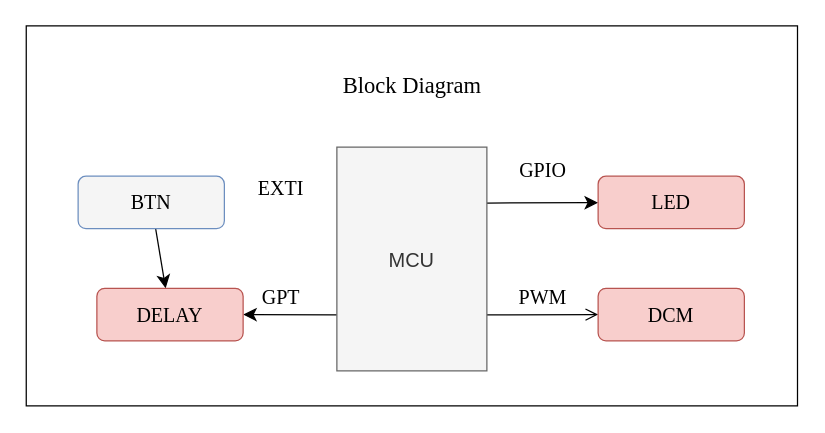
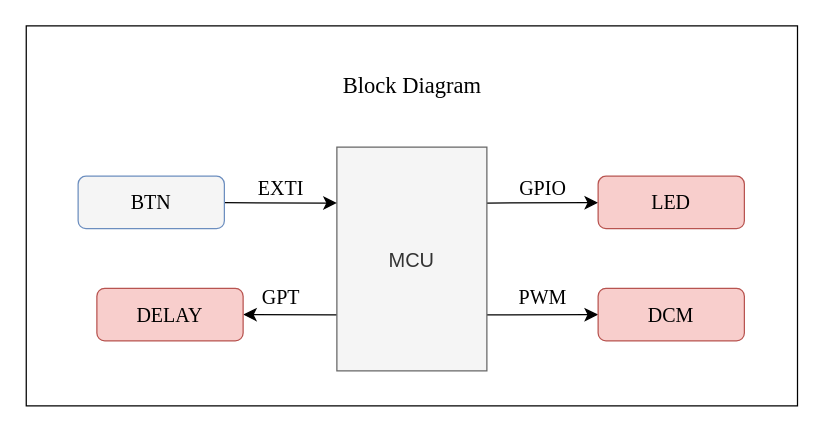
node "GPIO": moved (543, 169) -> (543, 188)
edge "BTN" -> "DELAY": now "BTN" -> "MCU"
edge "MCU" -> "DCM": arrowhead open -> classic
